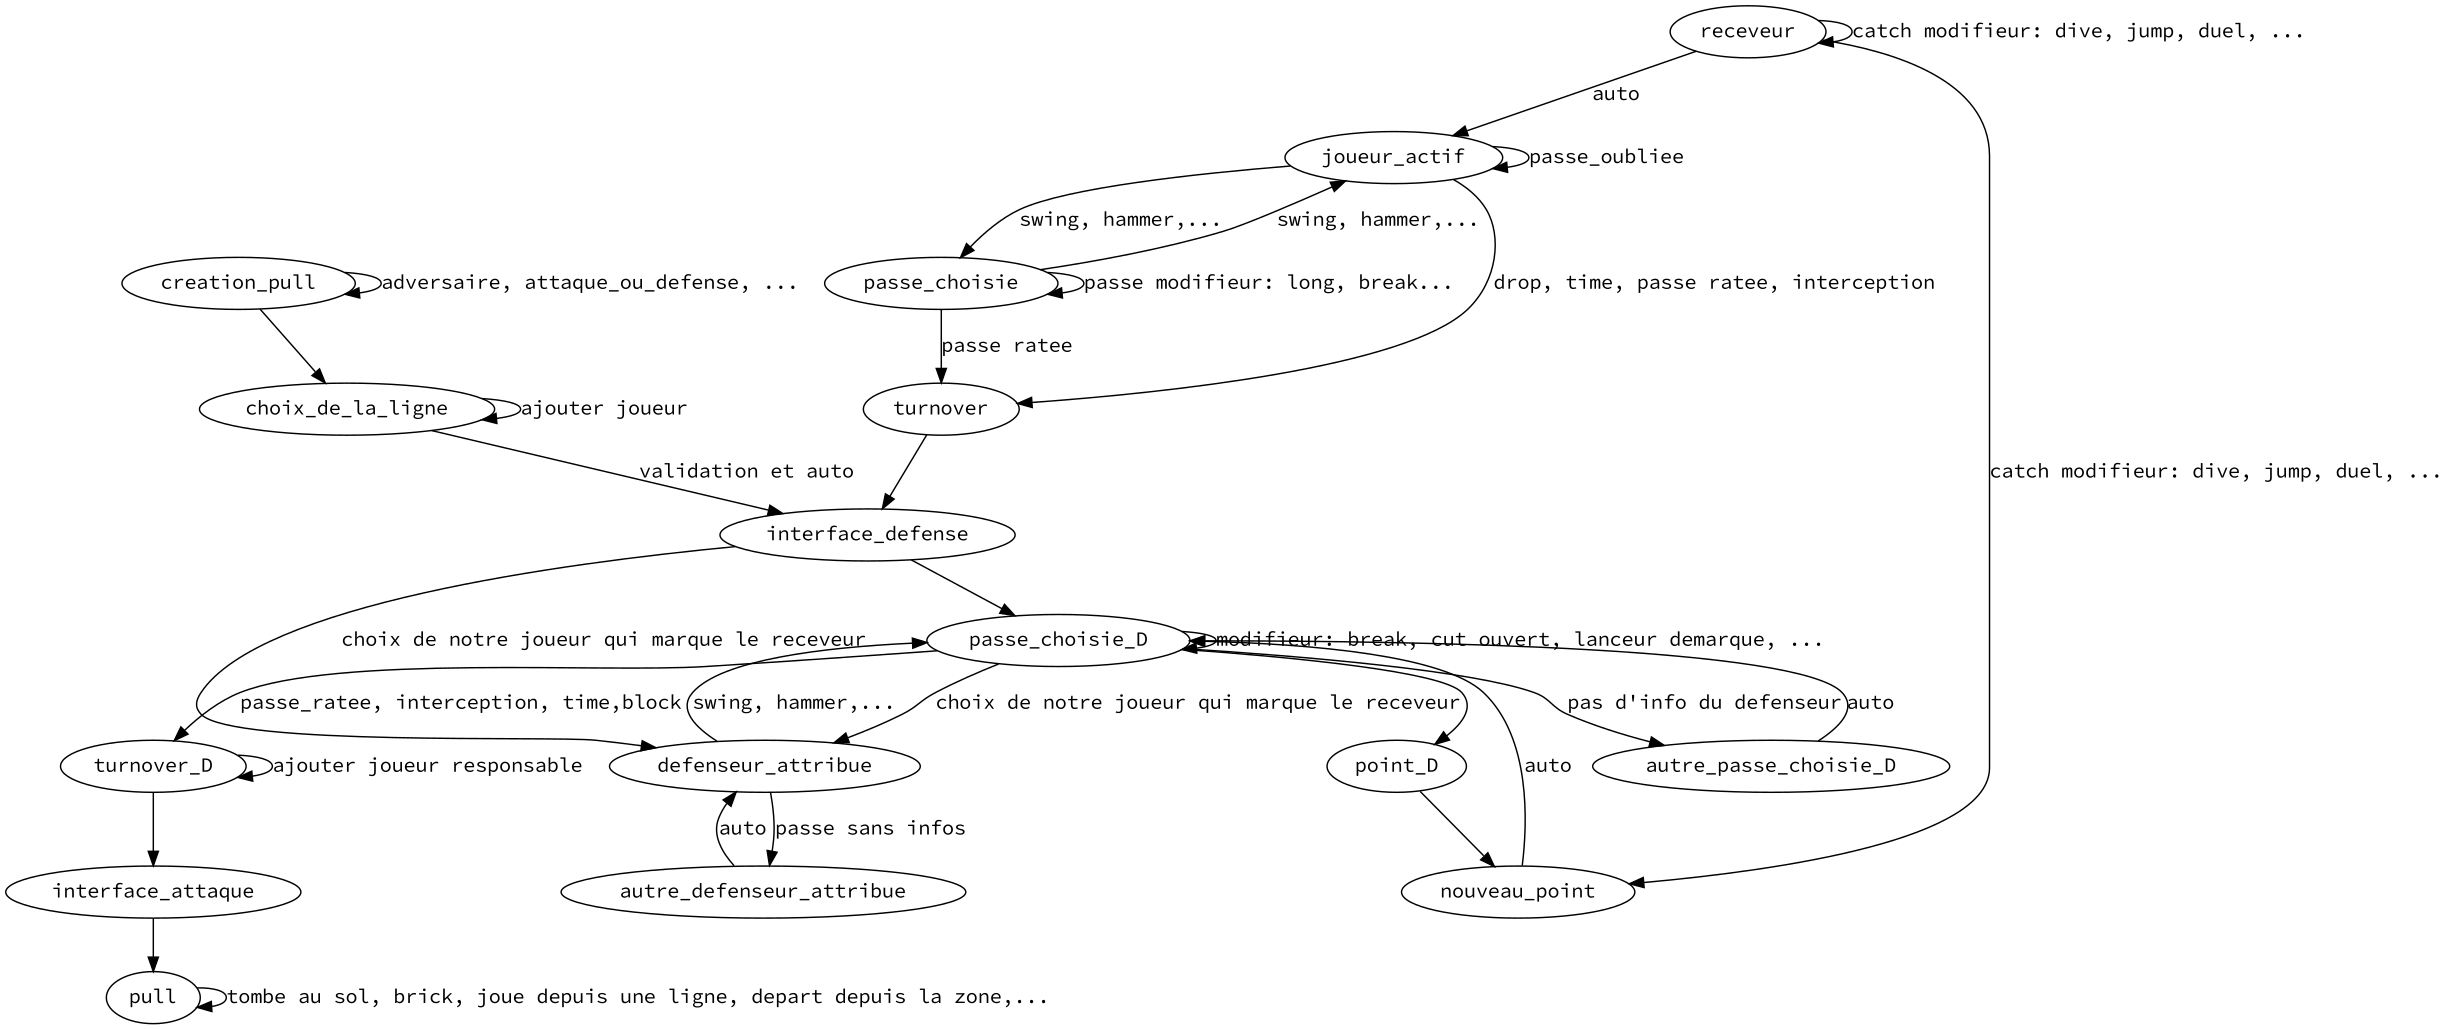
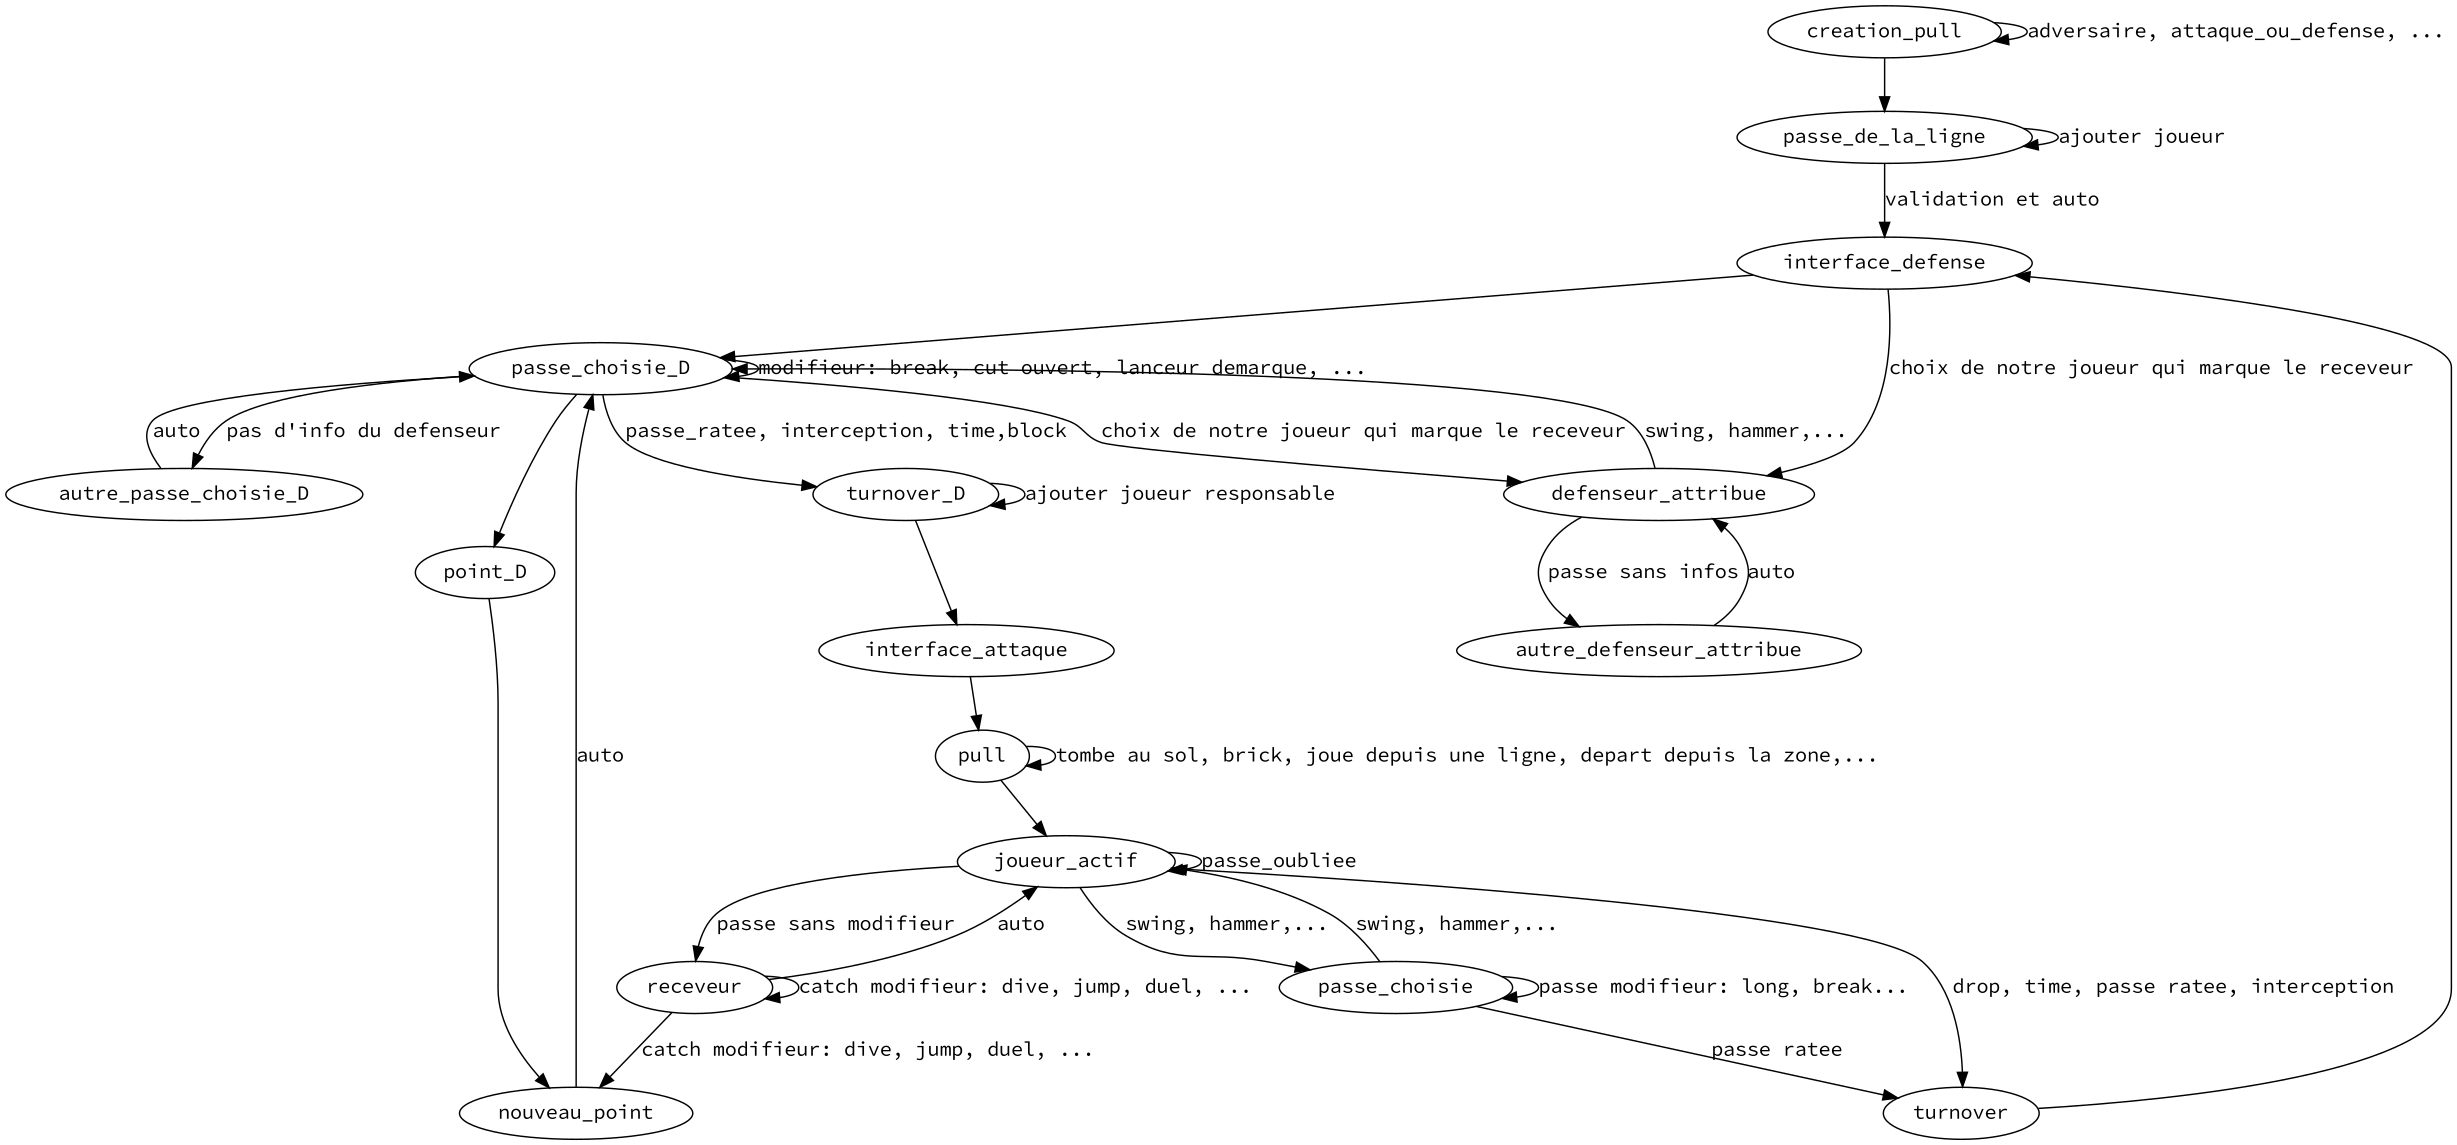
node "choix_de_la_ligne": label "choix_de_la_ligne" -> "passe_de_la_ligne"
edge "pull" -> "joueur_actif": added
edge "joueur_actif" -> "receveur": added, label "passe sans modifieur"
